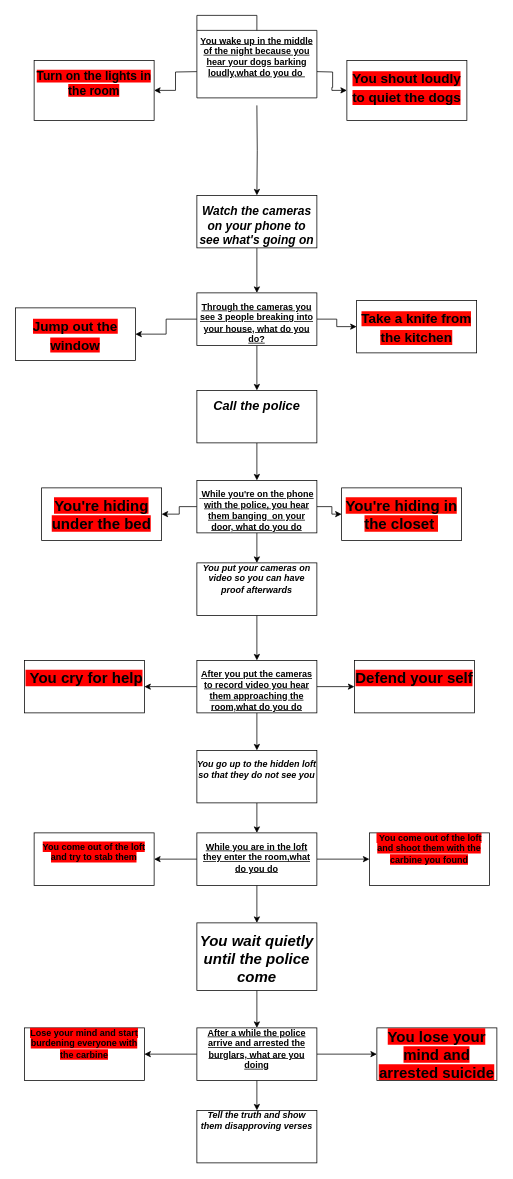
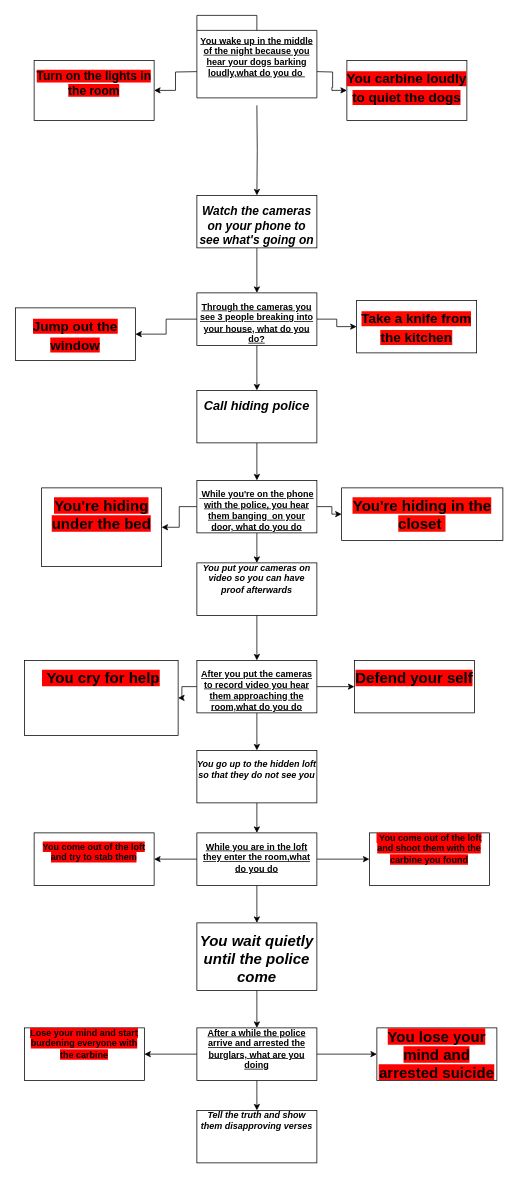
node "You shout loudly to quiet the dogs": label "You shout loudly to quiet the dogs" -> "You carbine loudly to quiet the dogs"
node "Call the police": label "Call the police" -> "Call hiding police"
node "You're hiding under the bed": size 120x53 -> 120x79
node "You're hiding in the closet": size 120x53 -> 161x53
node "You cry for help": size 120x53 -> 154x75
